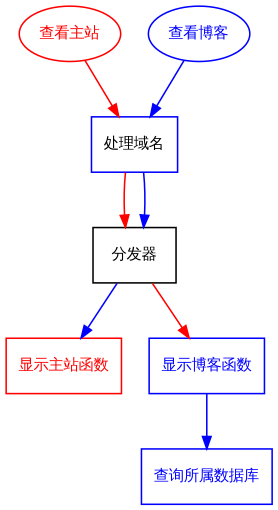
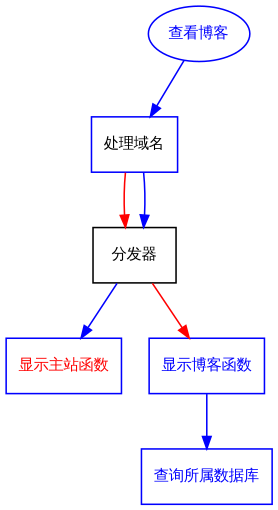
node "查看主站": removed
node "显示主站函数": color red -> blue
